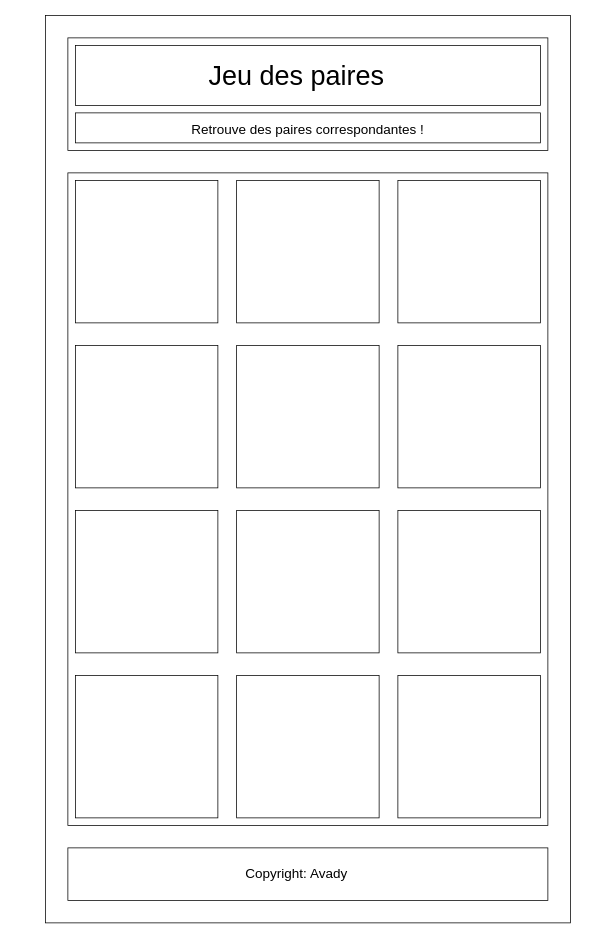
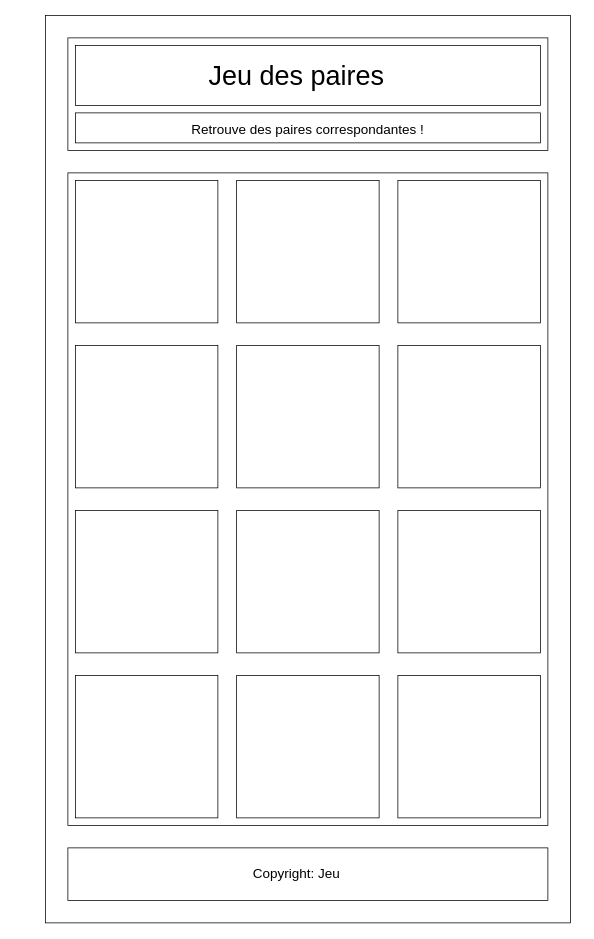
node "Copyright: Avady": label "Copyright: Avady" -> "Copyright: Jeu"
